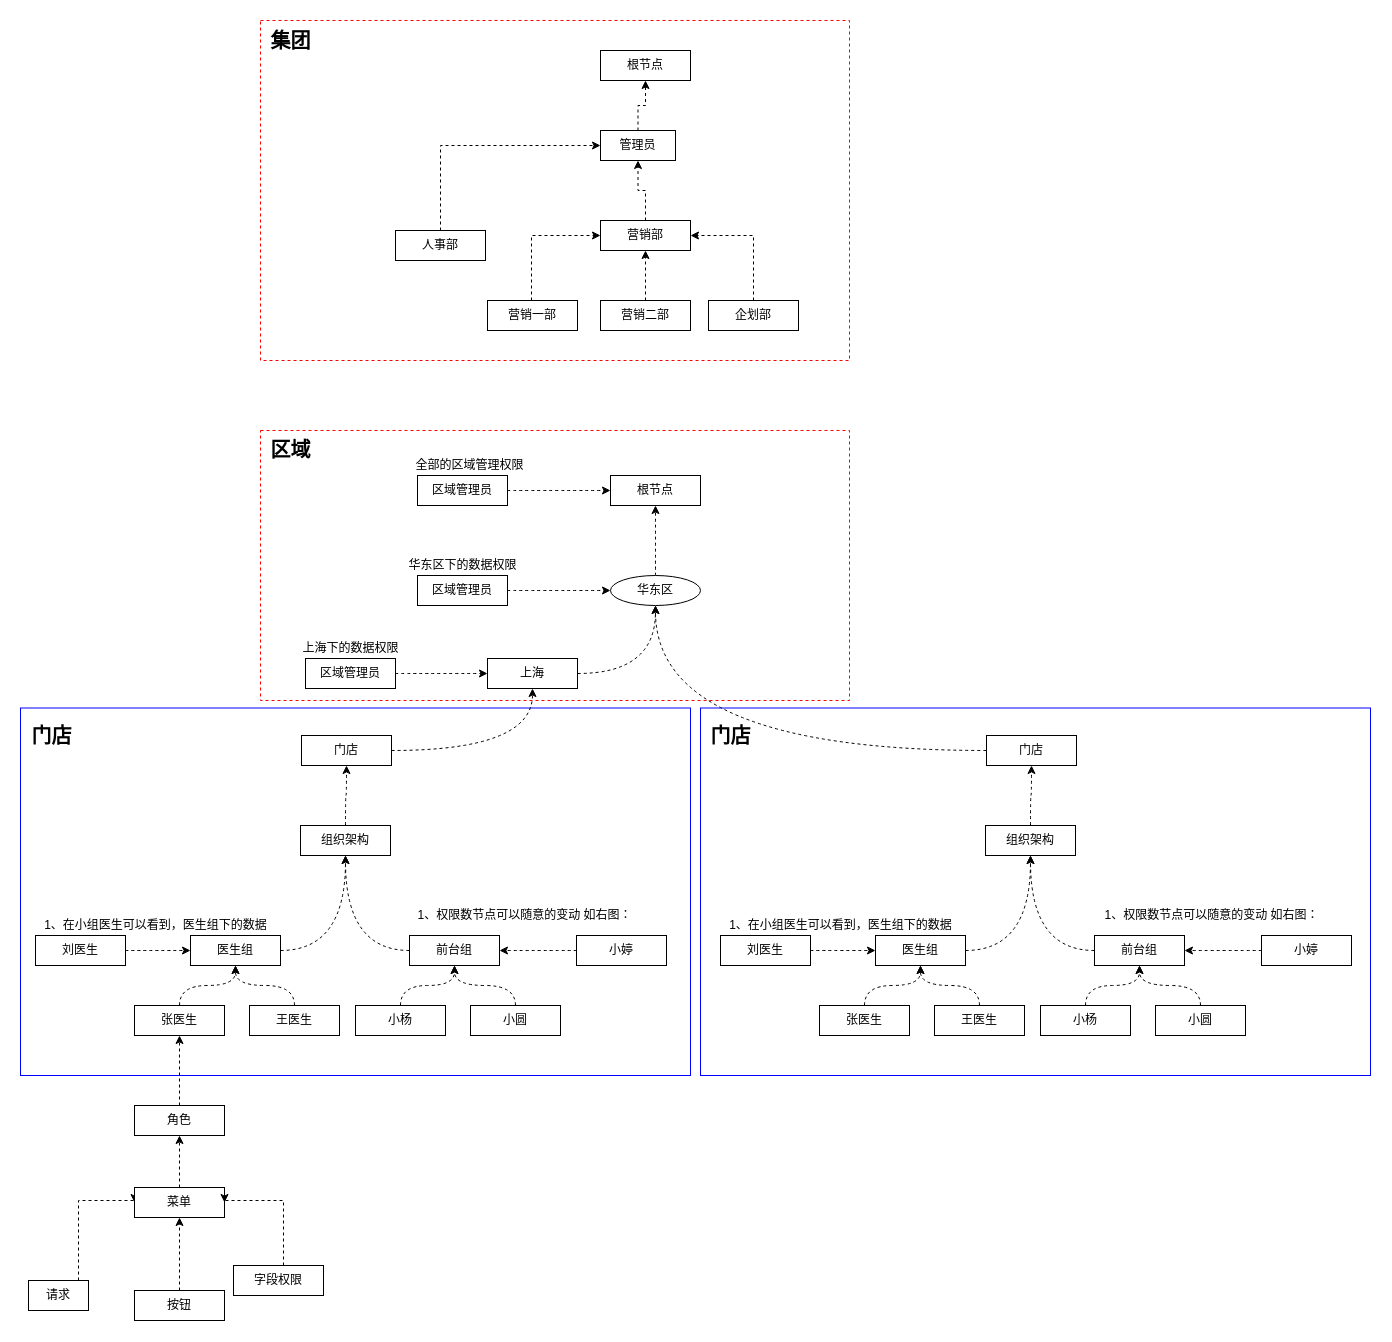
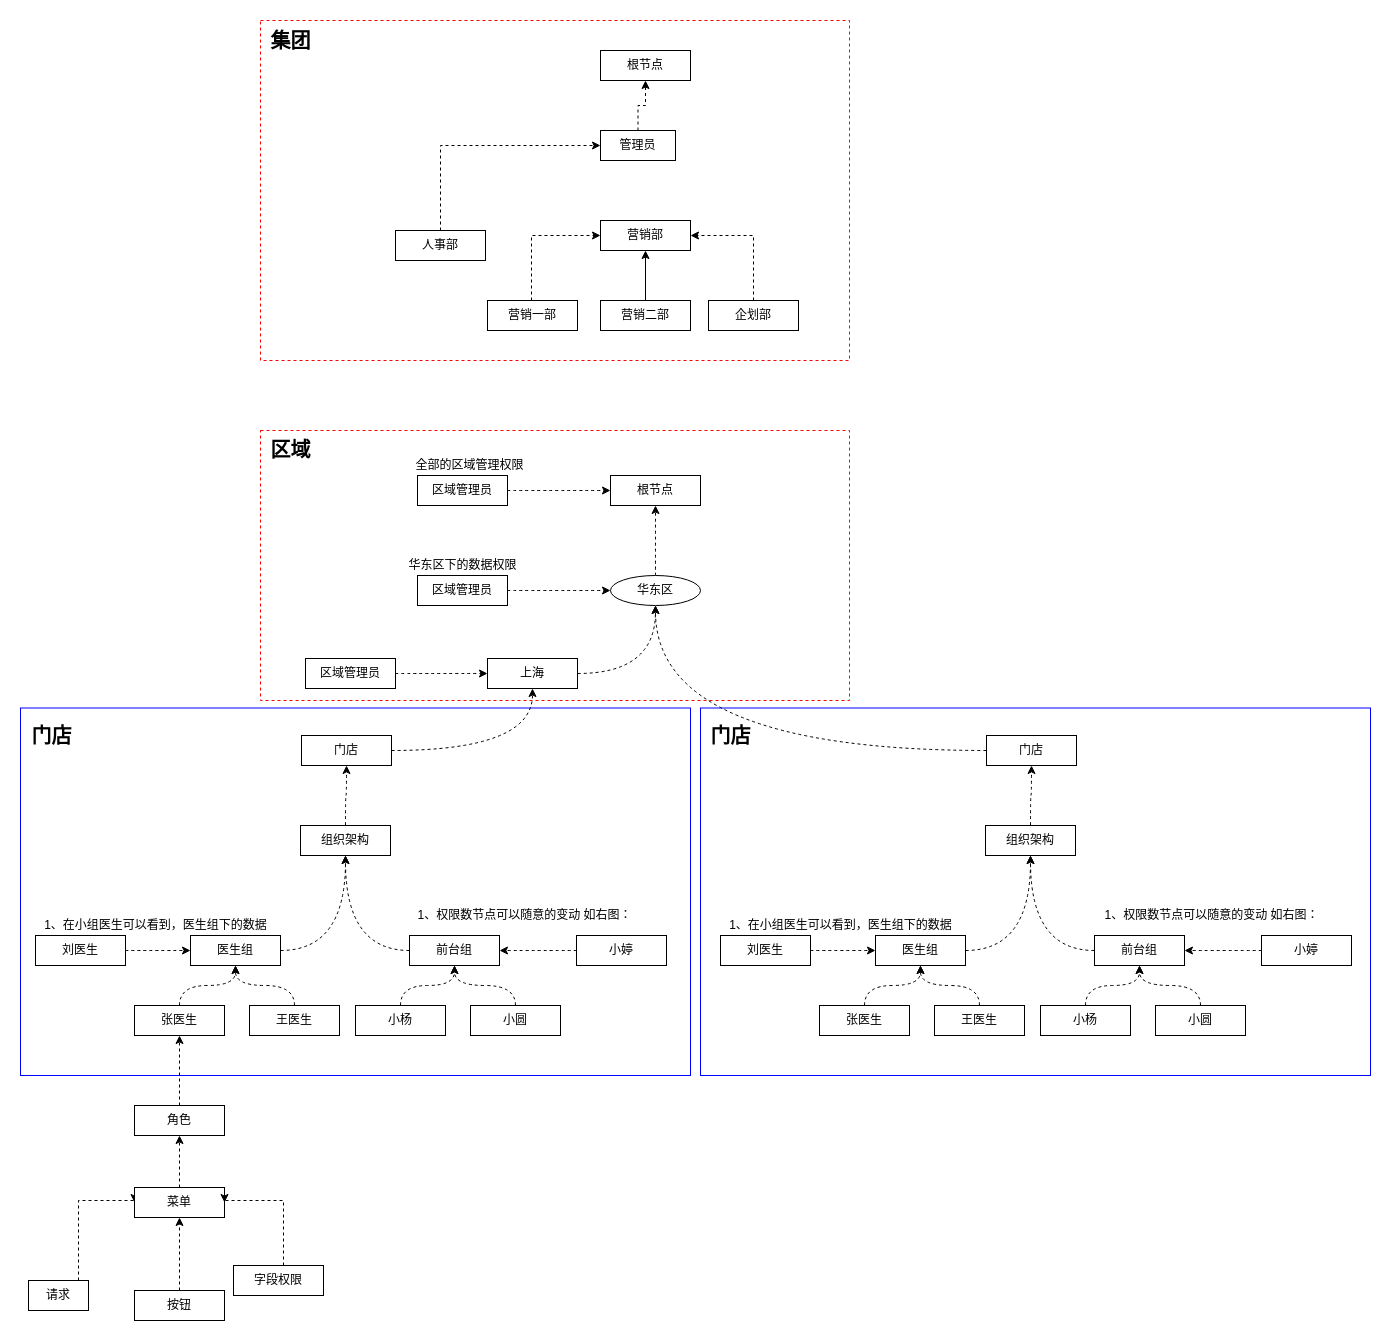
edge "营销部" -> "管理员": removed
edge "营销二部" -> "营销部": style dashed -> solid
node "上海下的数据权限": removed
